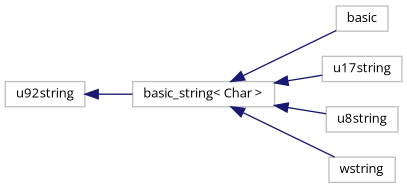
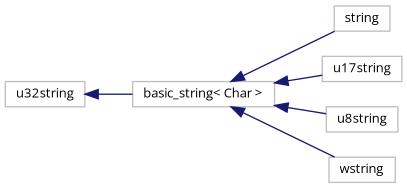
node "basic": label "basic" -> "string"
node "u92string": label "u92string" -> "u32string"
